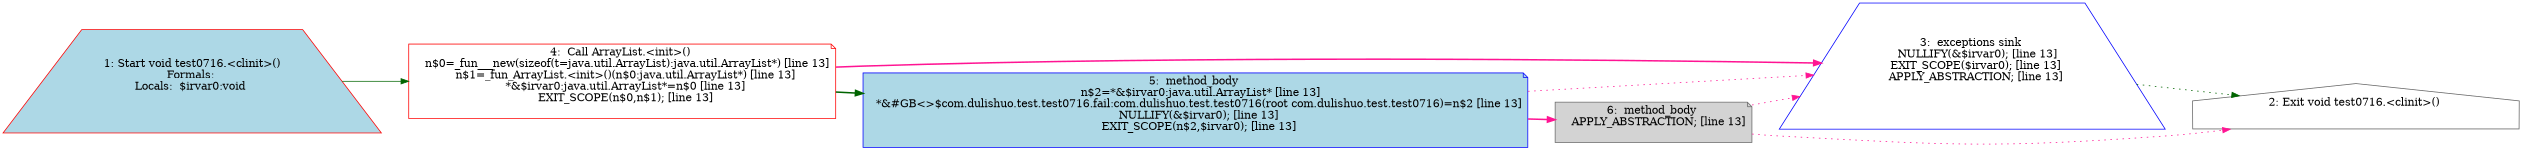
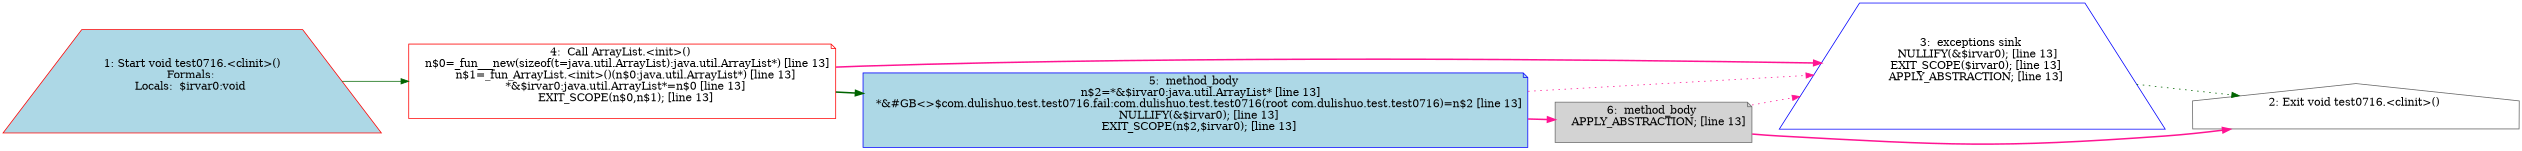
edge "6:  method_body APPLY_ABSTRACTION; [line 13]" -> "2: Exit void test0716.<clinit>()": style dotted -> bold
